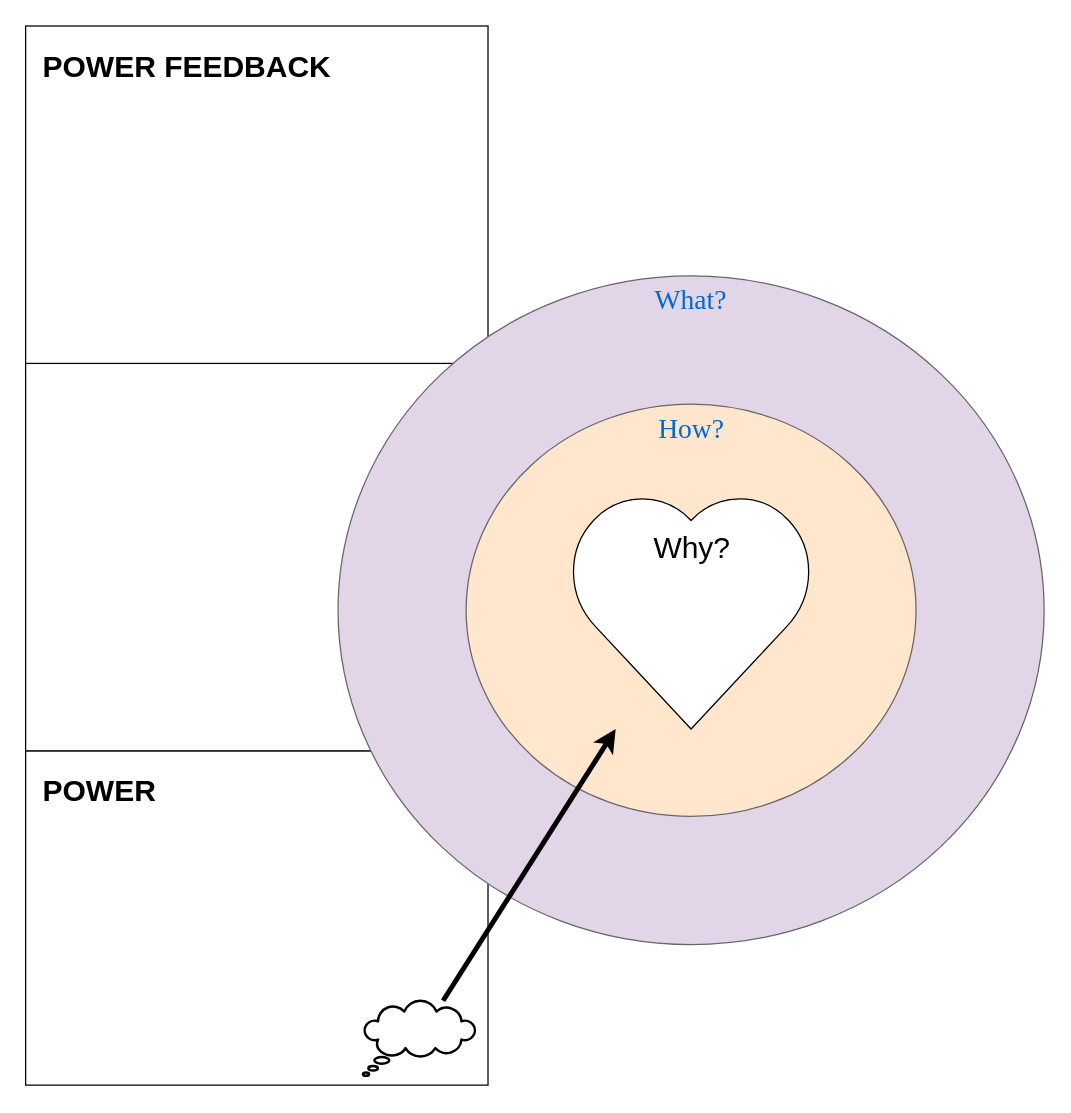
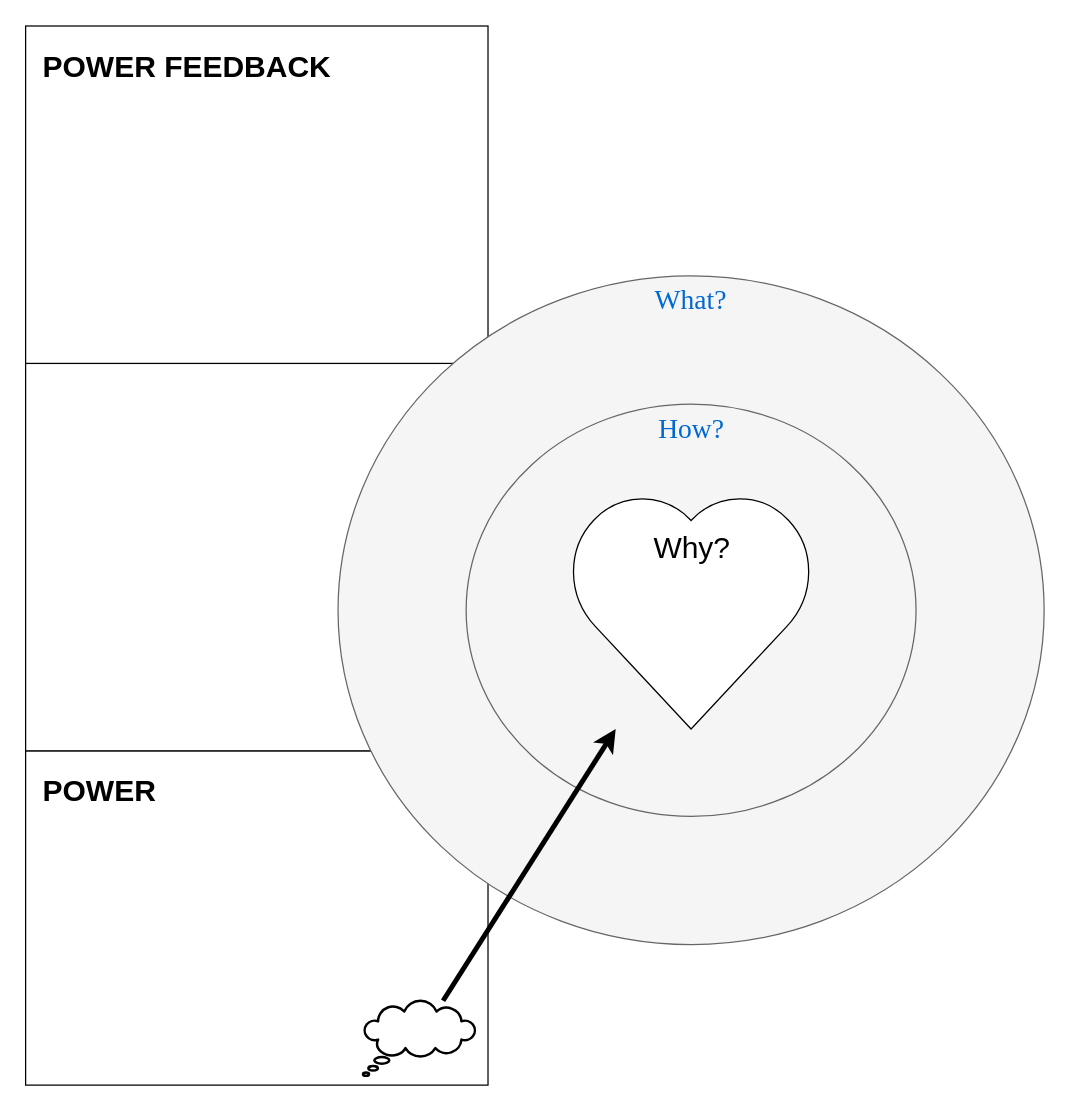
node "What?": fillcolor #e1d5e7 -> #f5f5f5
node "How?": fillcolor #ffe6cc -> #f5f5f5
